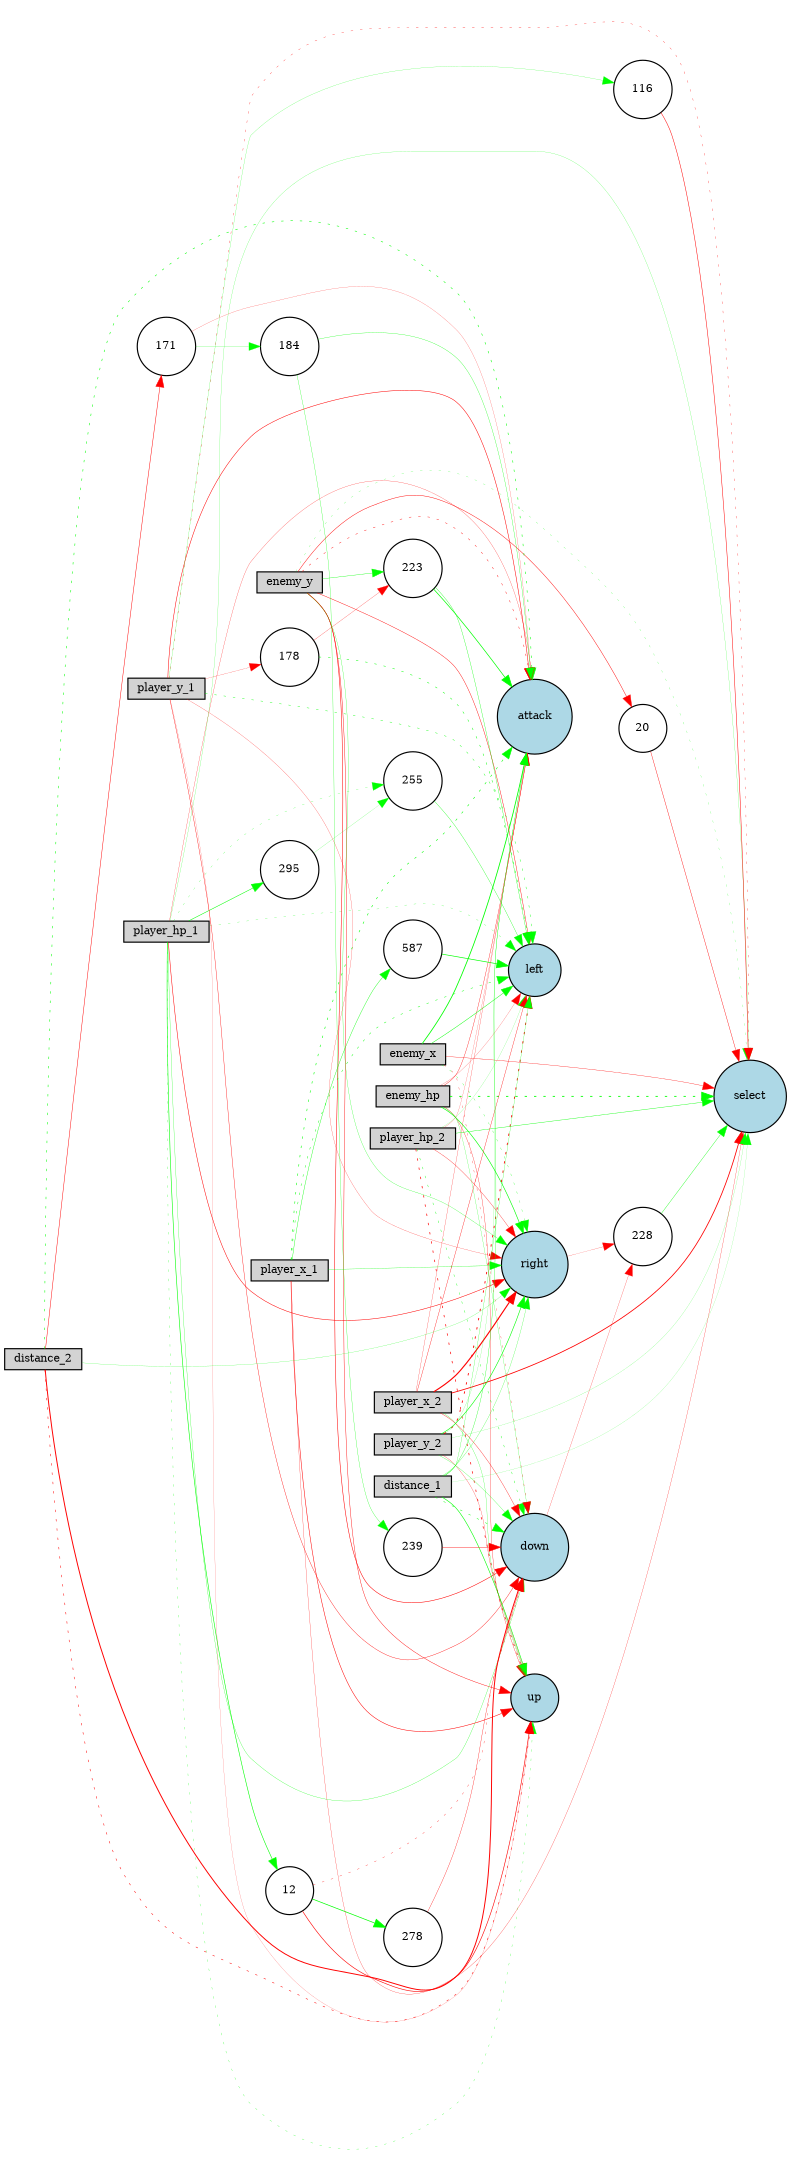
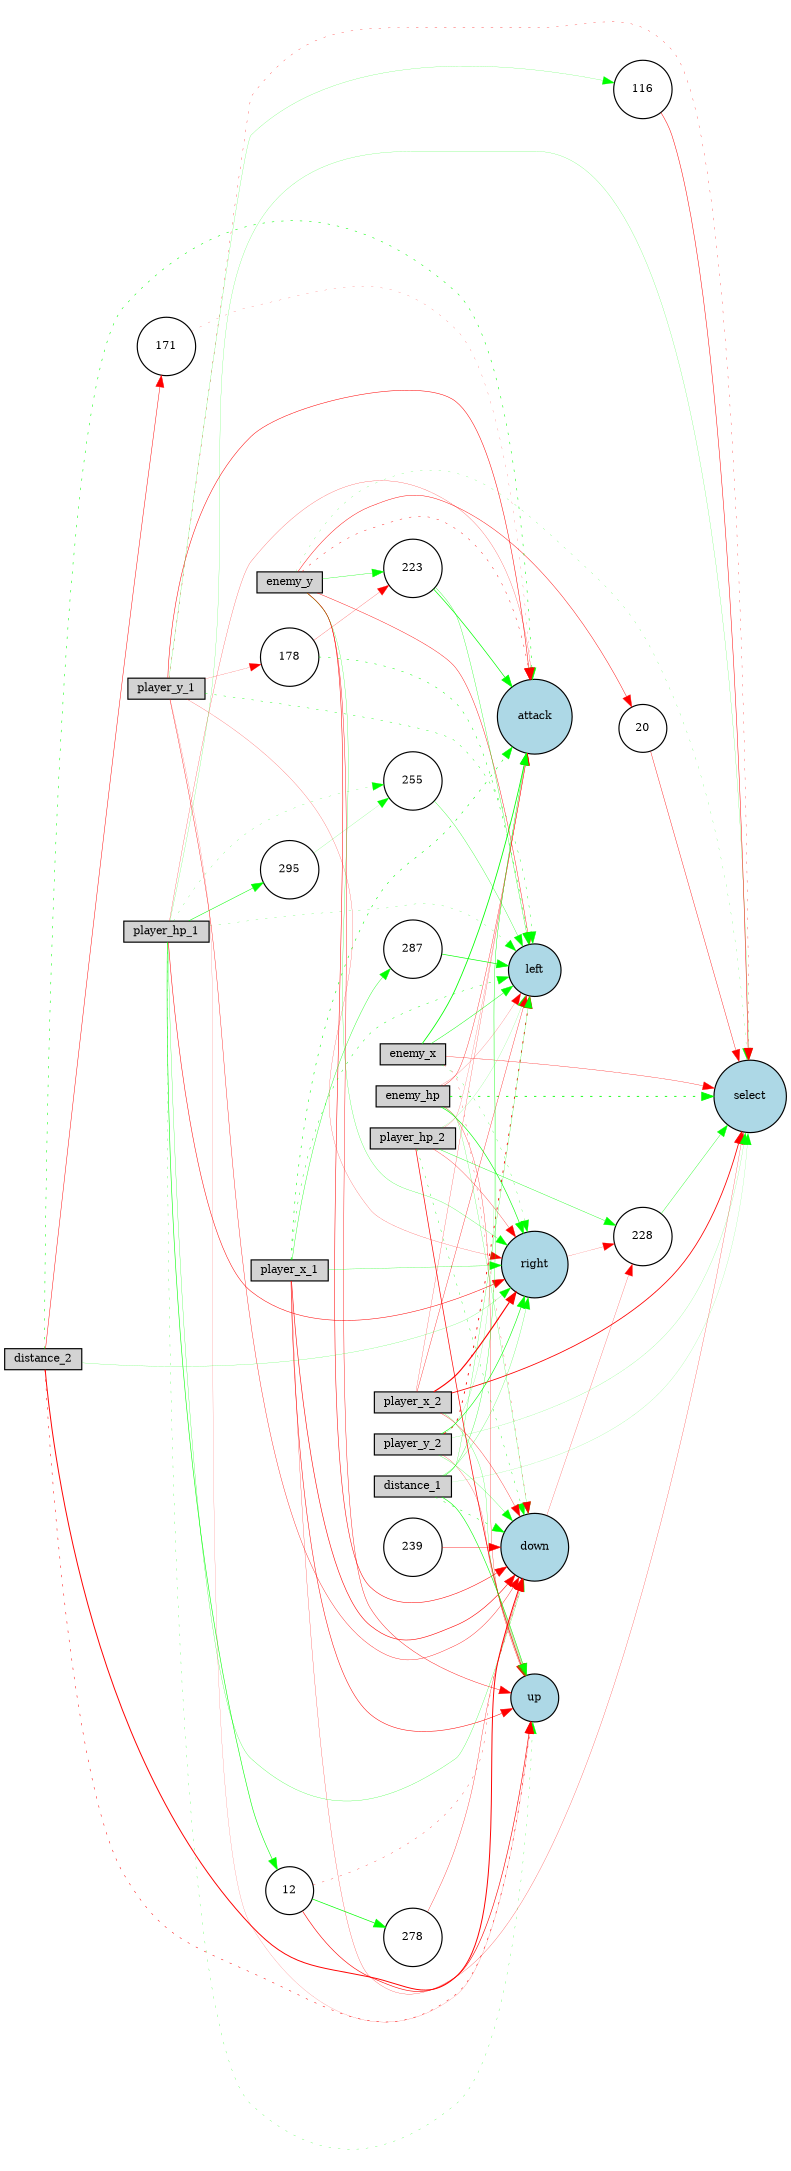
node "184": removed
edge "171" -> "attack": style solid -> dotted
node "587": label "587" -> "287"
edge "player_hp_2" -> "select": now "player_hp_2" -> "228"
edge "player_hp_2" -> "up": style dotted -> solid
edge "player_x_1" -> "down": added
